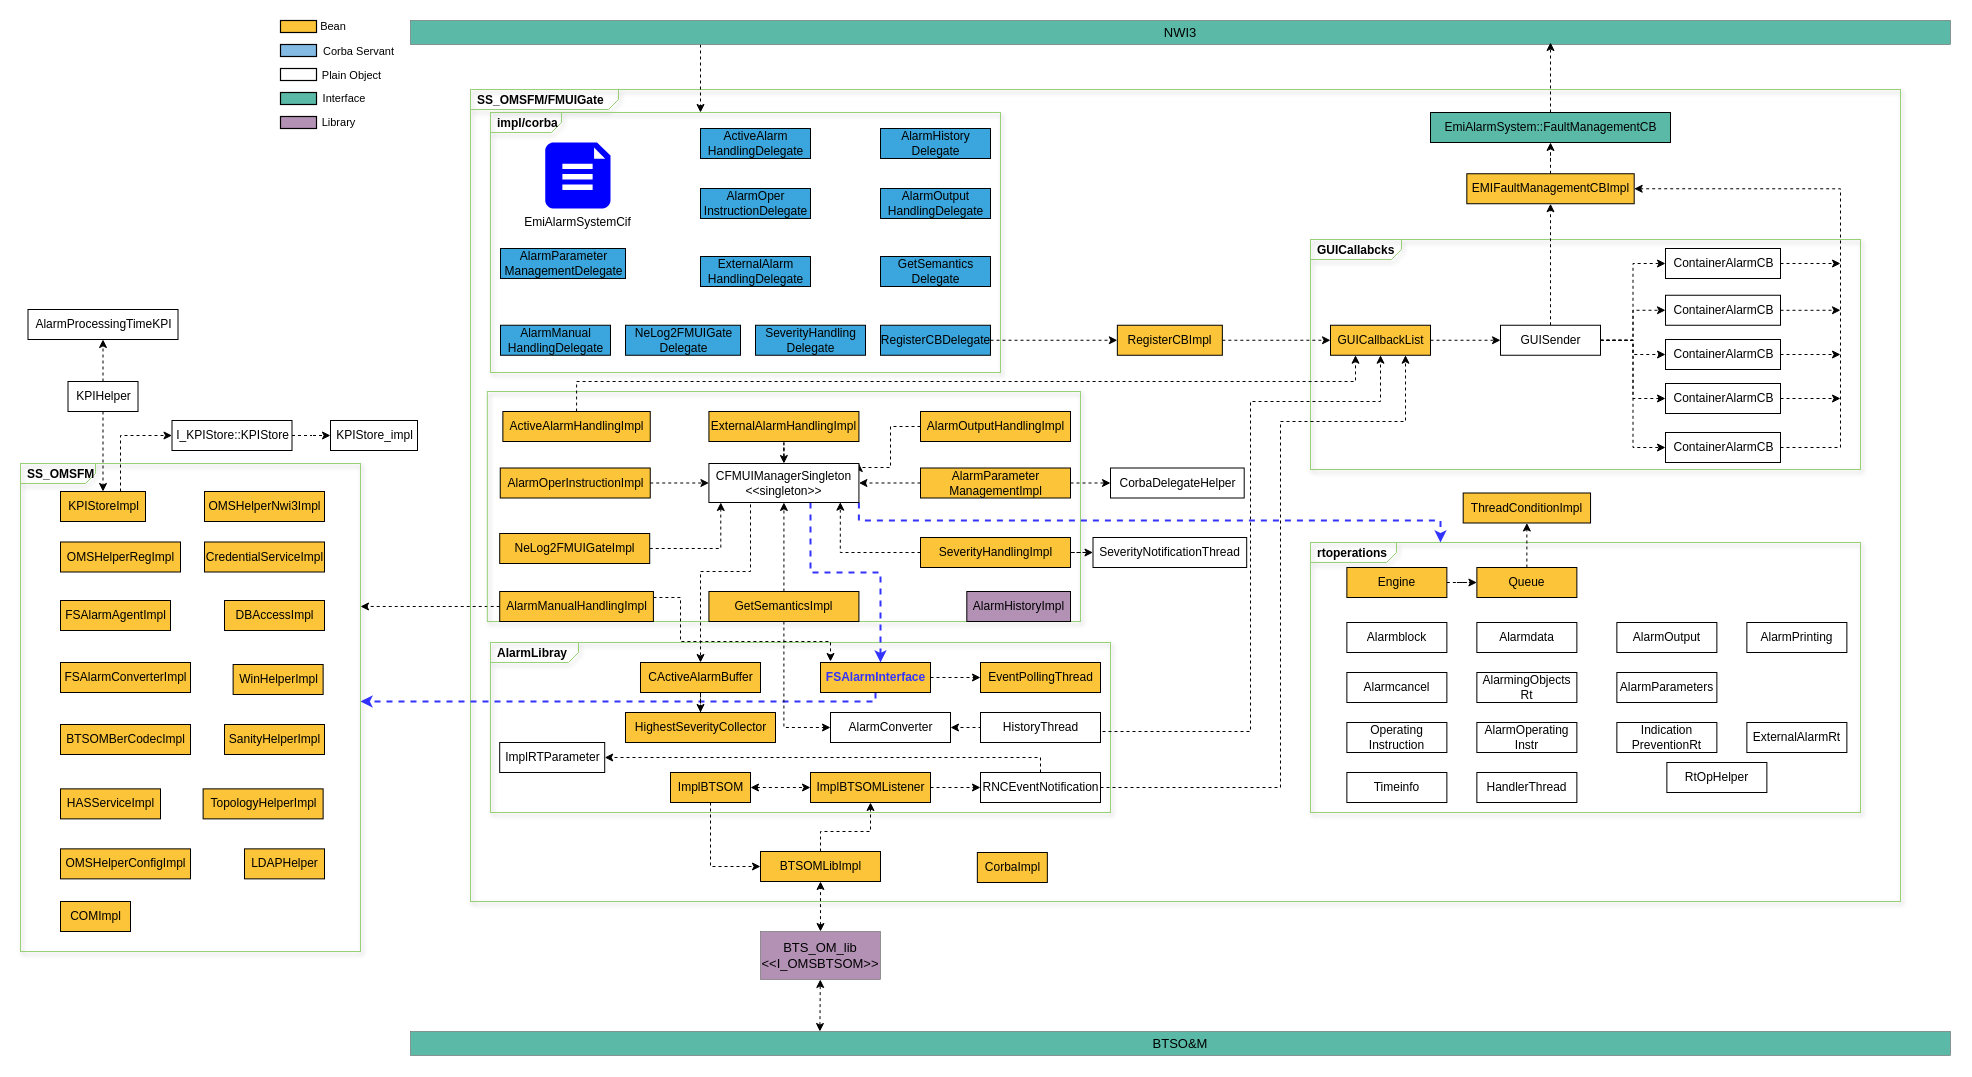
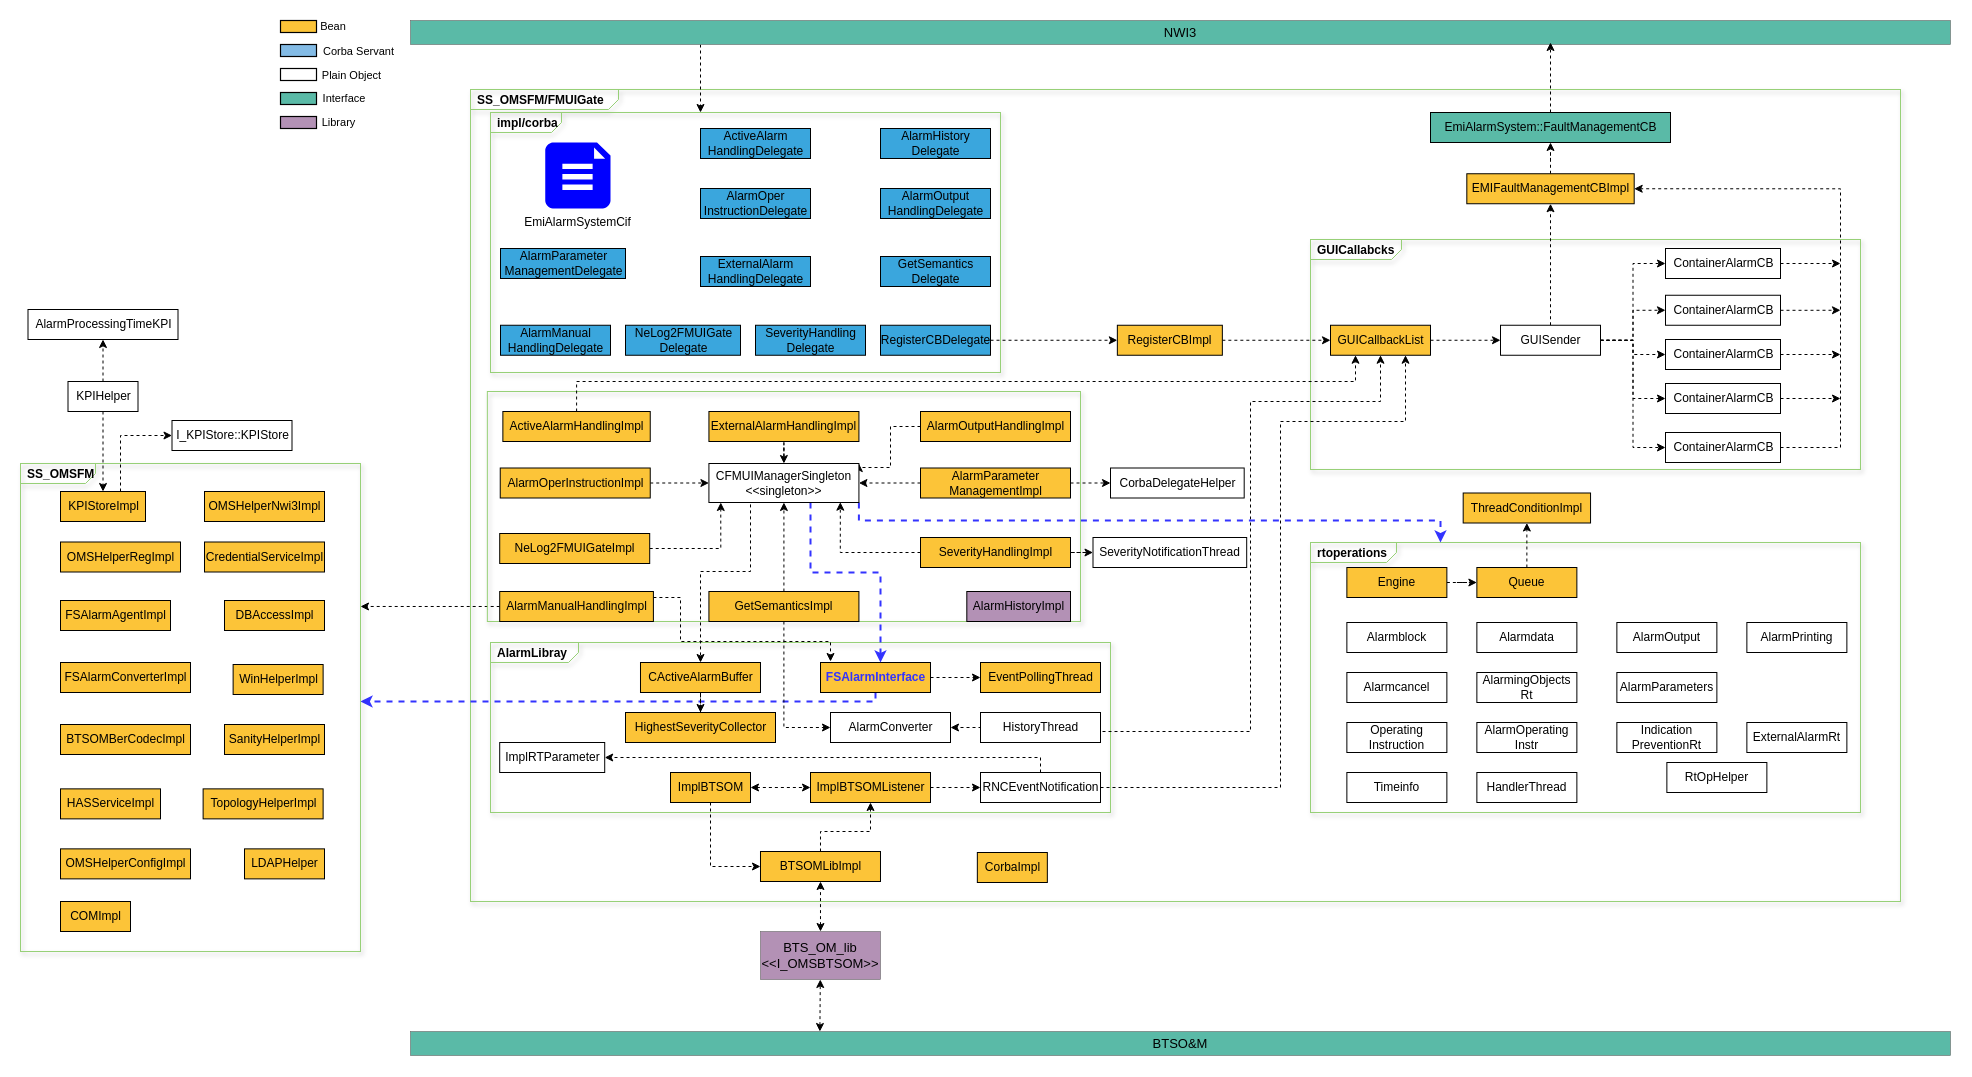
edge "I_KPIStore::KPIStore" -> "KPIStore_impl": removed
node "KPIStore_impl": removed
